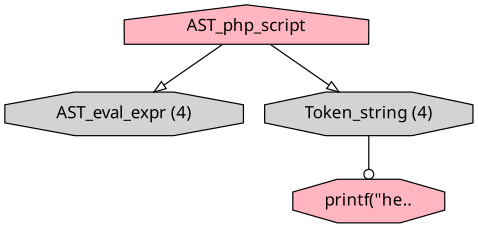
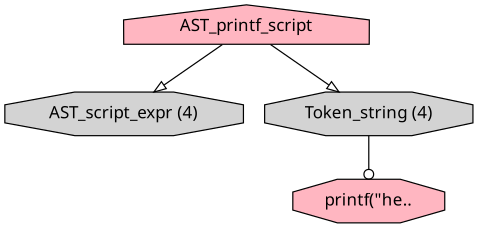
node "AST_php_script": label "AST_php_script" -> "AST_printf_script"
node "AST_eval_expr (4)": label "AST_eval_expr (4)" -> "AST_script_expr (4)"
